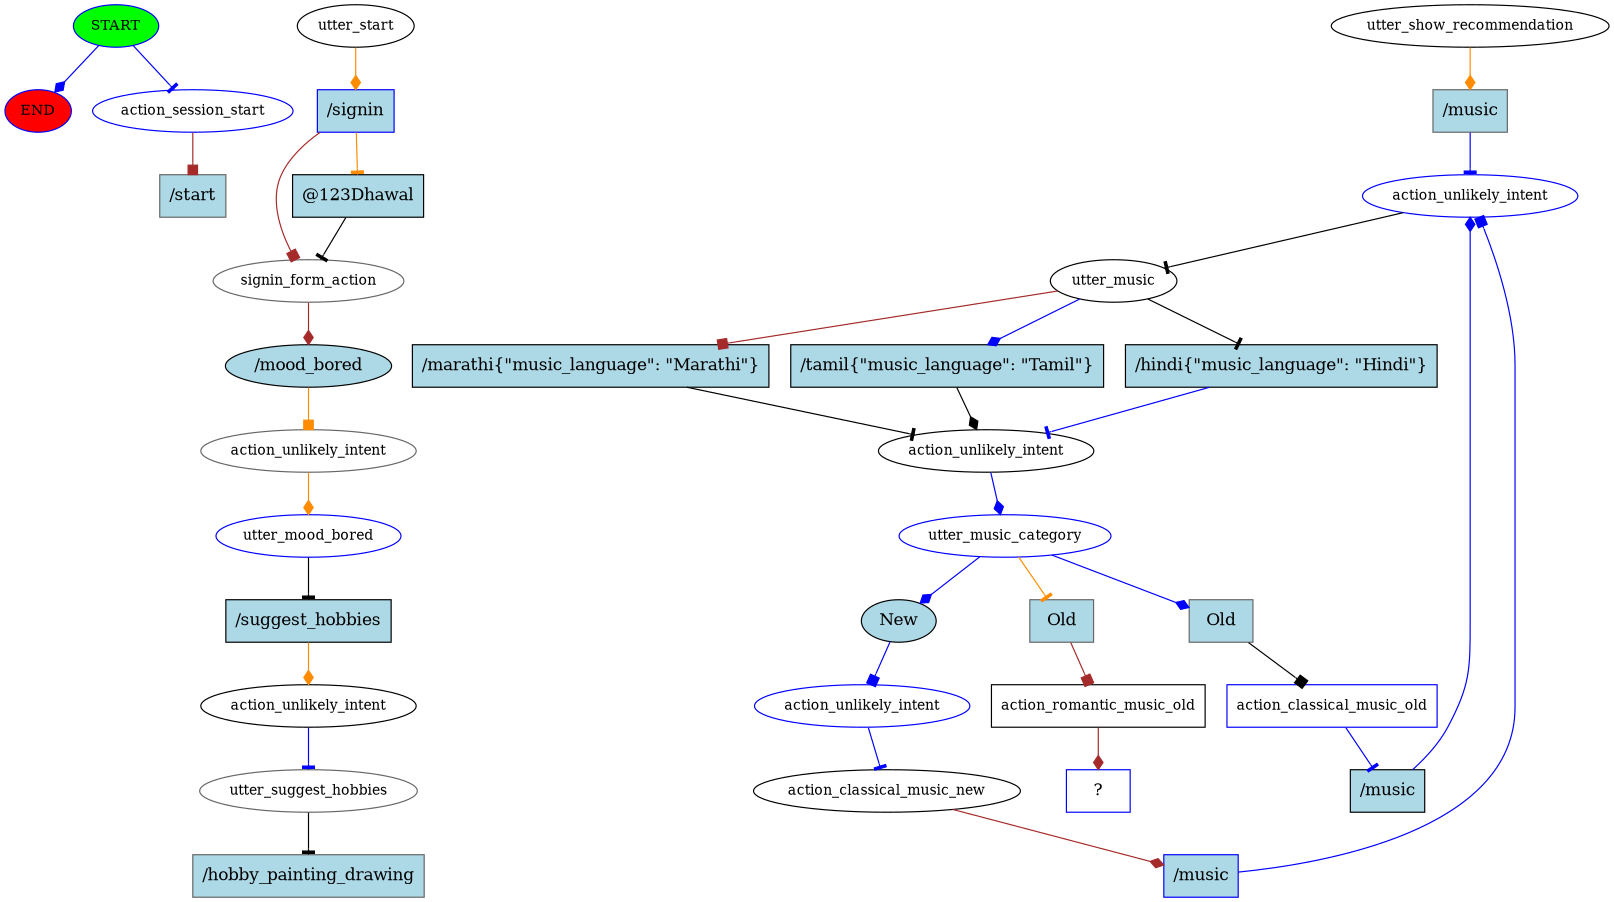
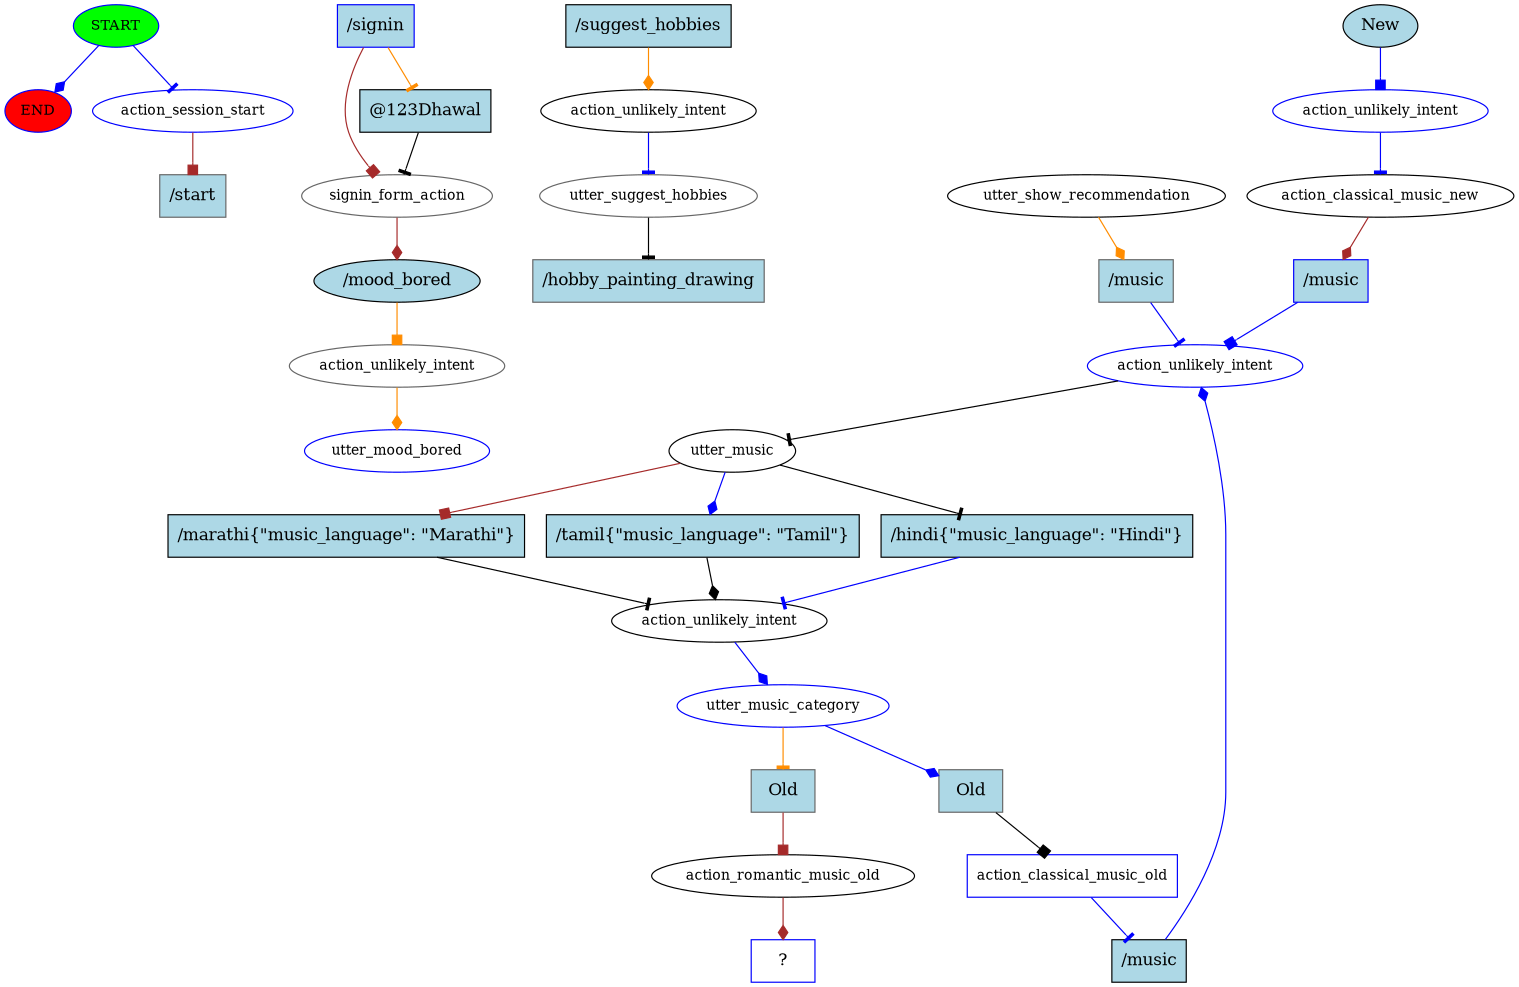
node "utter_start": removed
edge "utter_mood_bored" -> "/suggest_hobbies": removed
edge "utter_music_category" -> "New": removed
node "action_romantic_music_old": shape box -> ellipse
